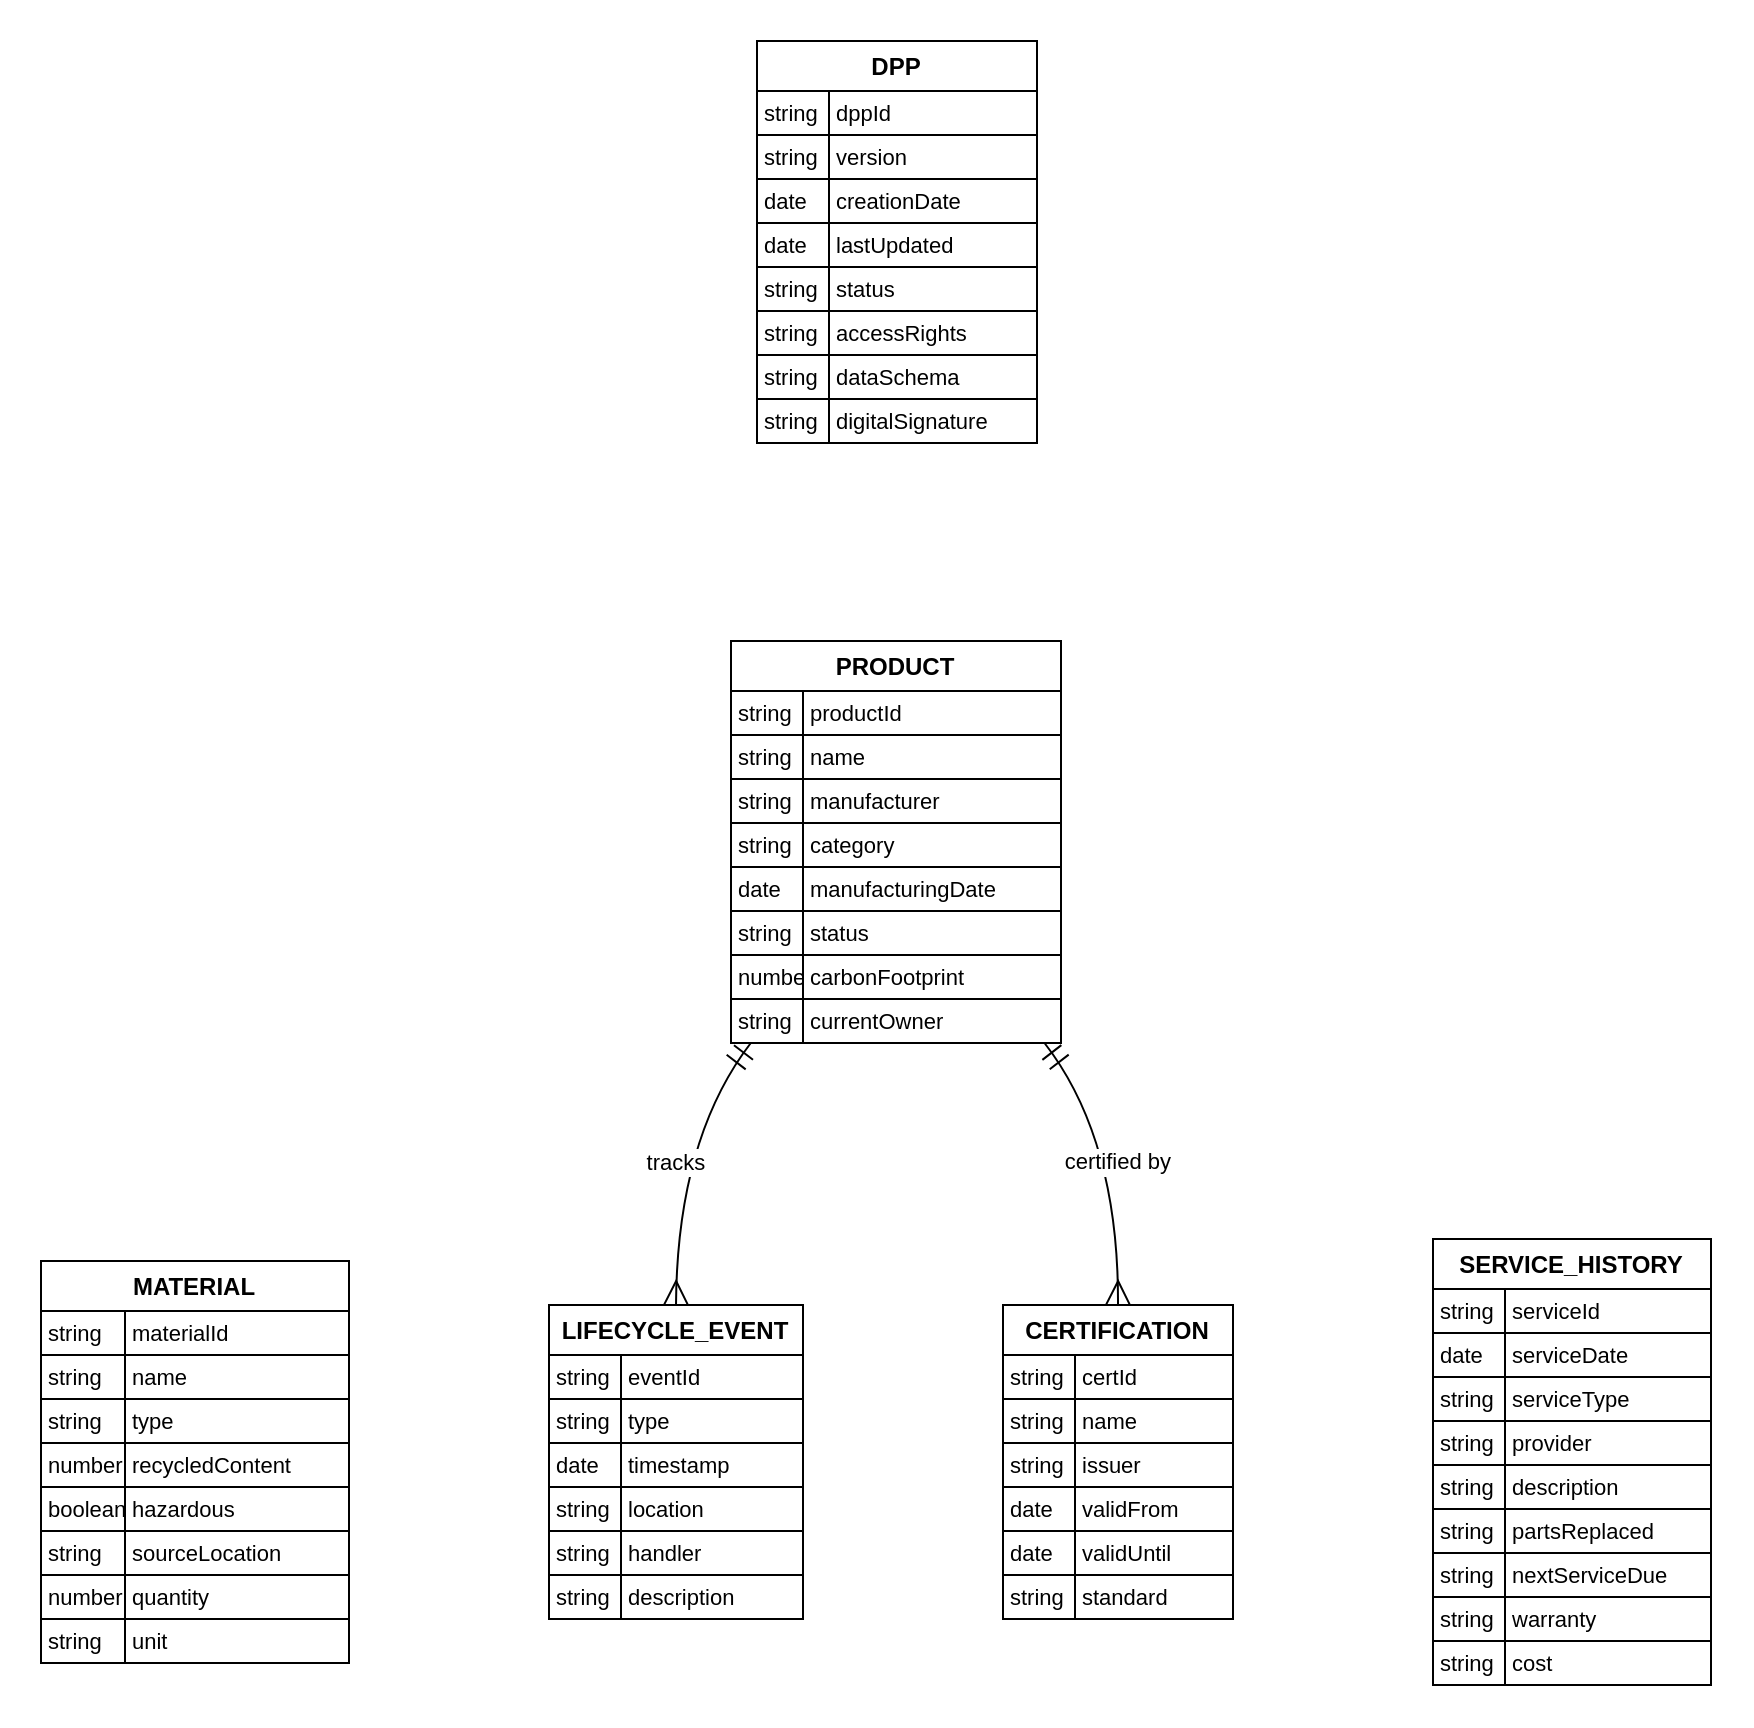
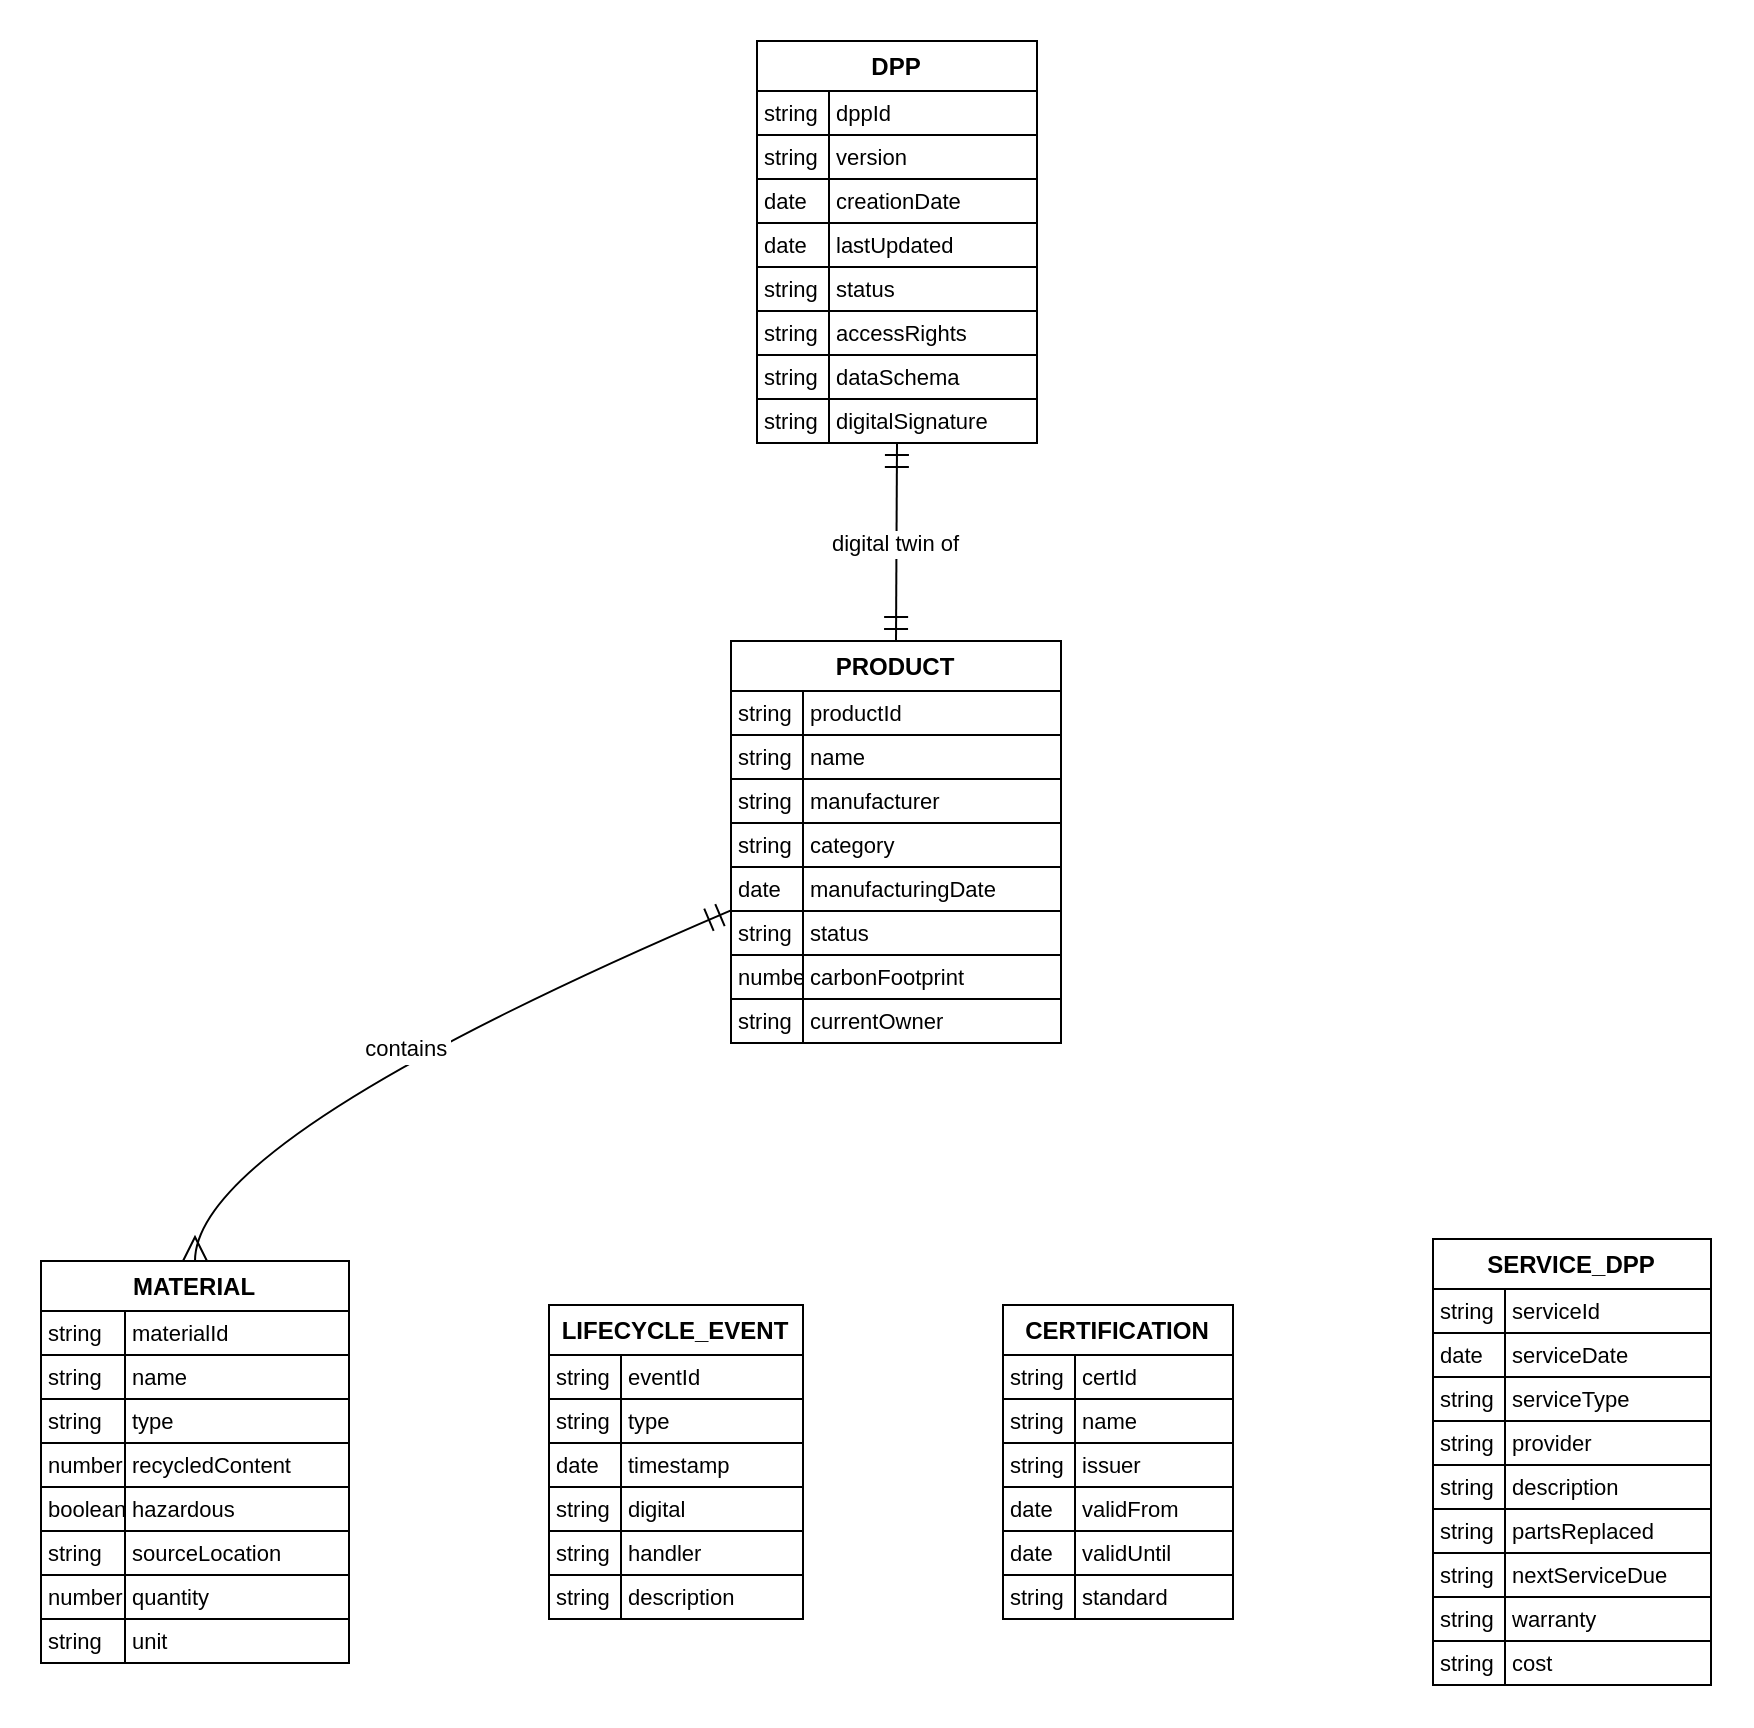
edge "DPP" -- "PRODUCT": added, label "digital twin of"
edge "PRODUCT" -- "MATERIAL": added, label "contains"
edge "PRODUCT" -- "LIFECYCLE_EVENT": removed, label "tracks"
edge "PRODUCT" -- "CERTIFICATION": removed, label "certified by"
node "SERVICE_HISTORY": label "SERVICE_HISTORY" -> "SERVICE_DPP"
node "location": label "location" -> "digital"
